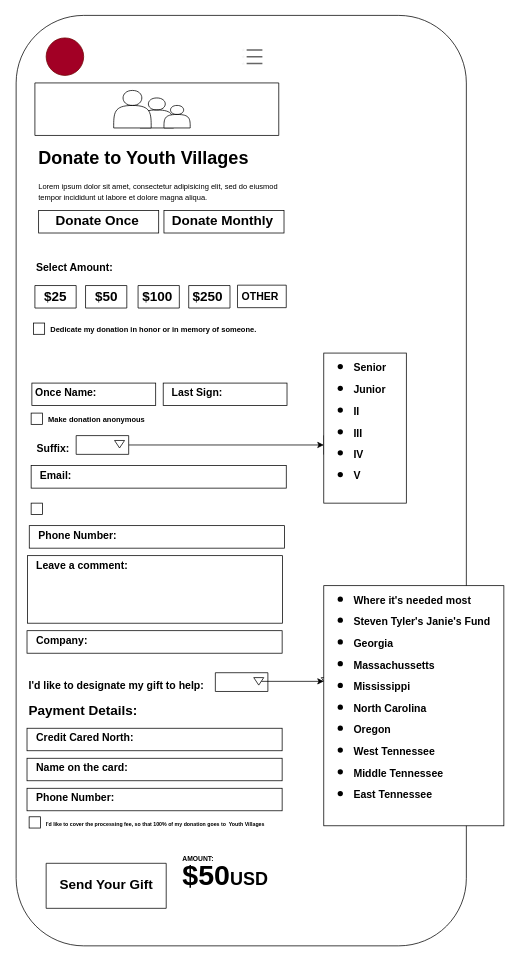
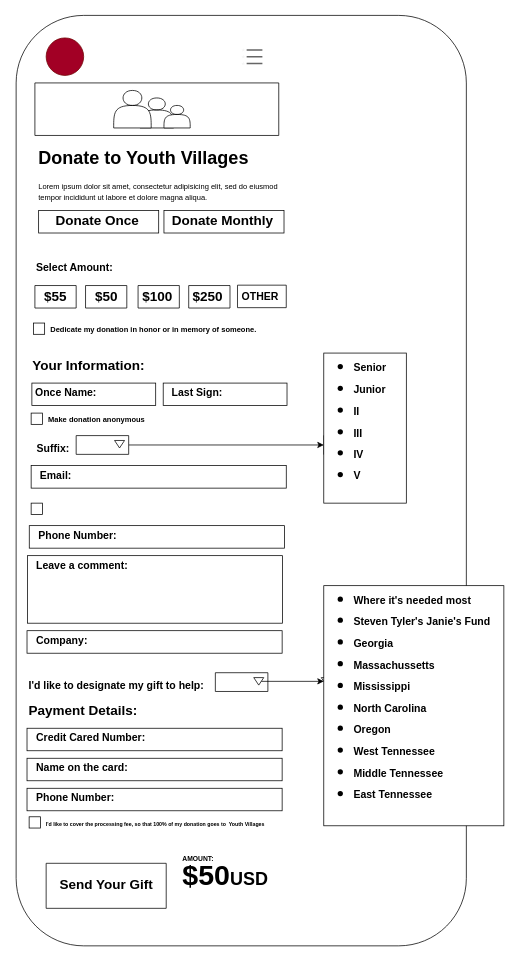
node "$25": label "$25" -> "$55"
node "Your Information:": added
node "Credit Cared North:": label "Credit Cared North:" -> "Credit Cared Number:"
